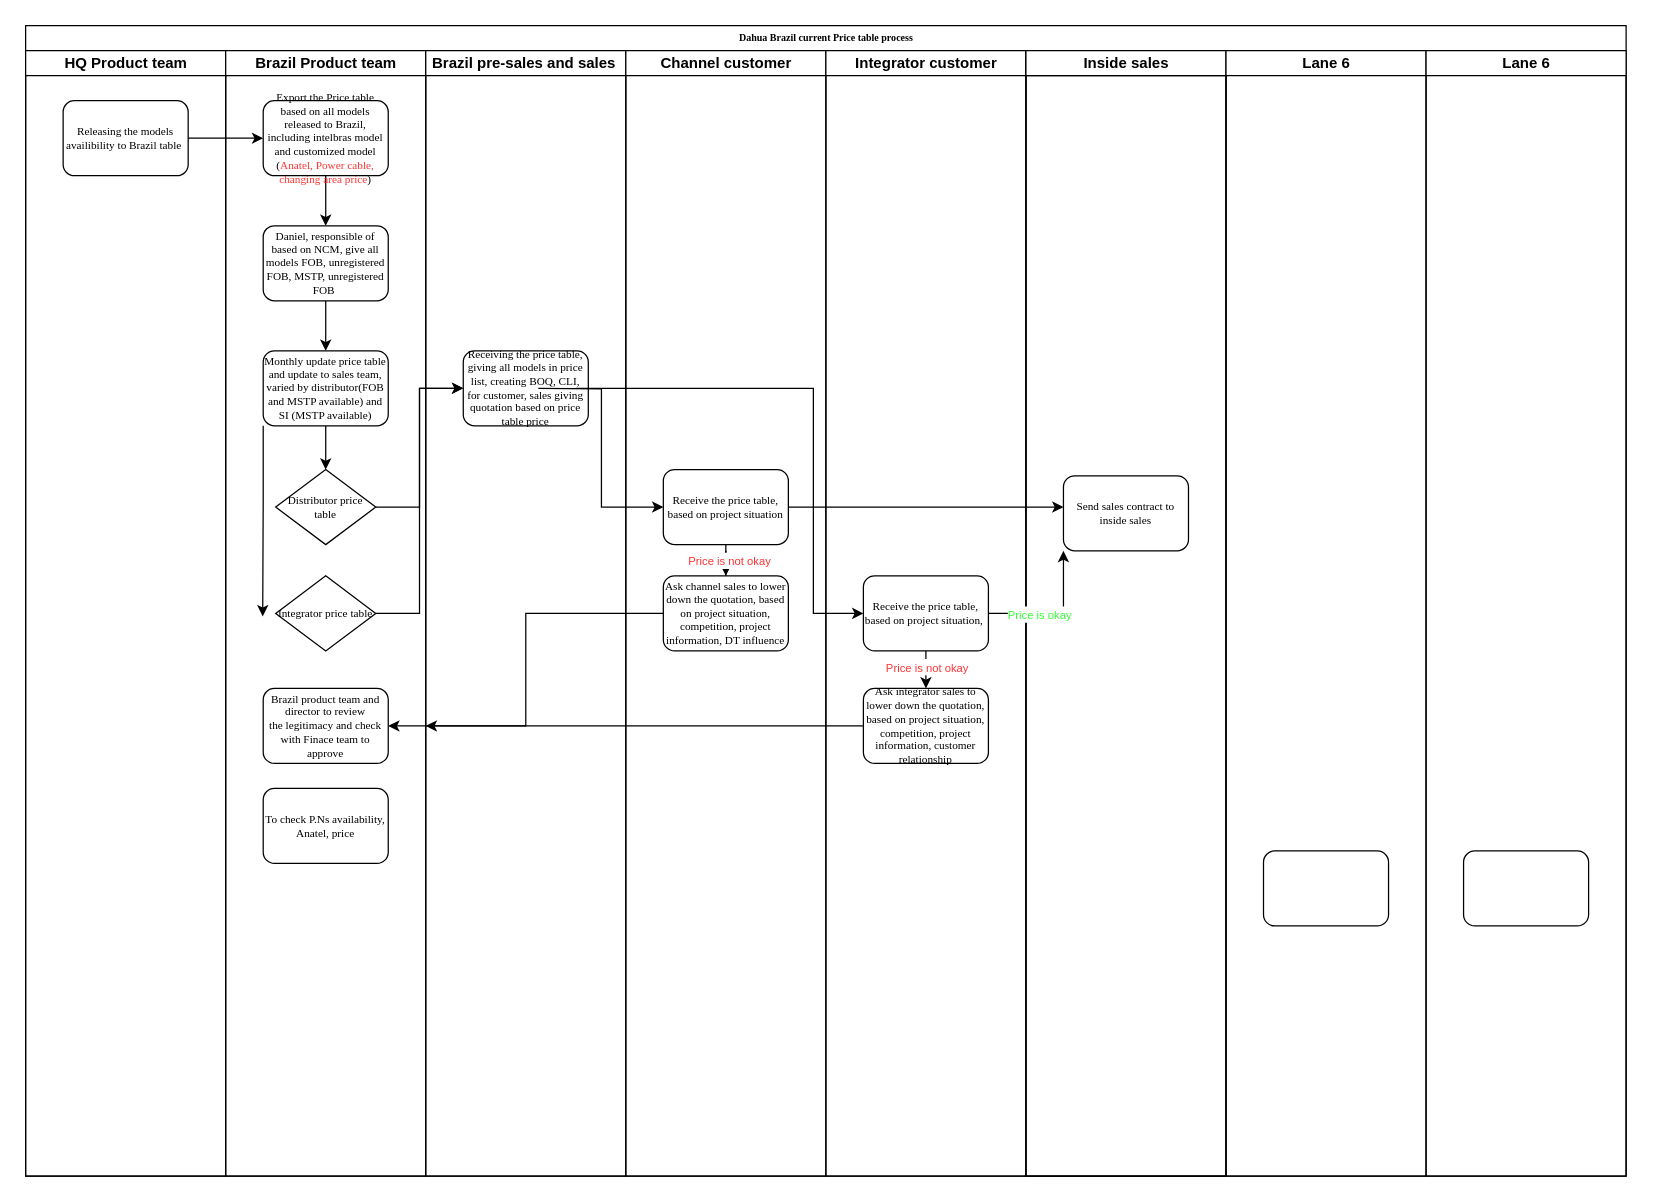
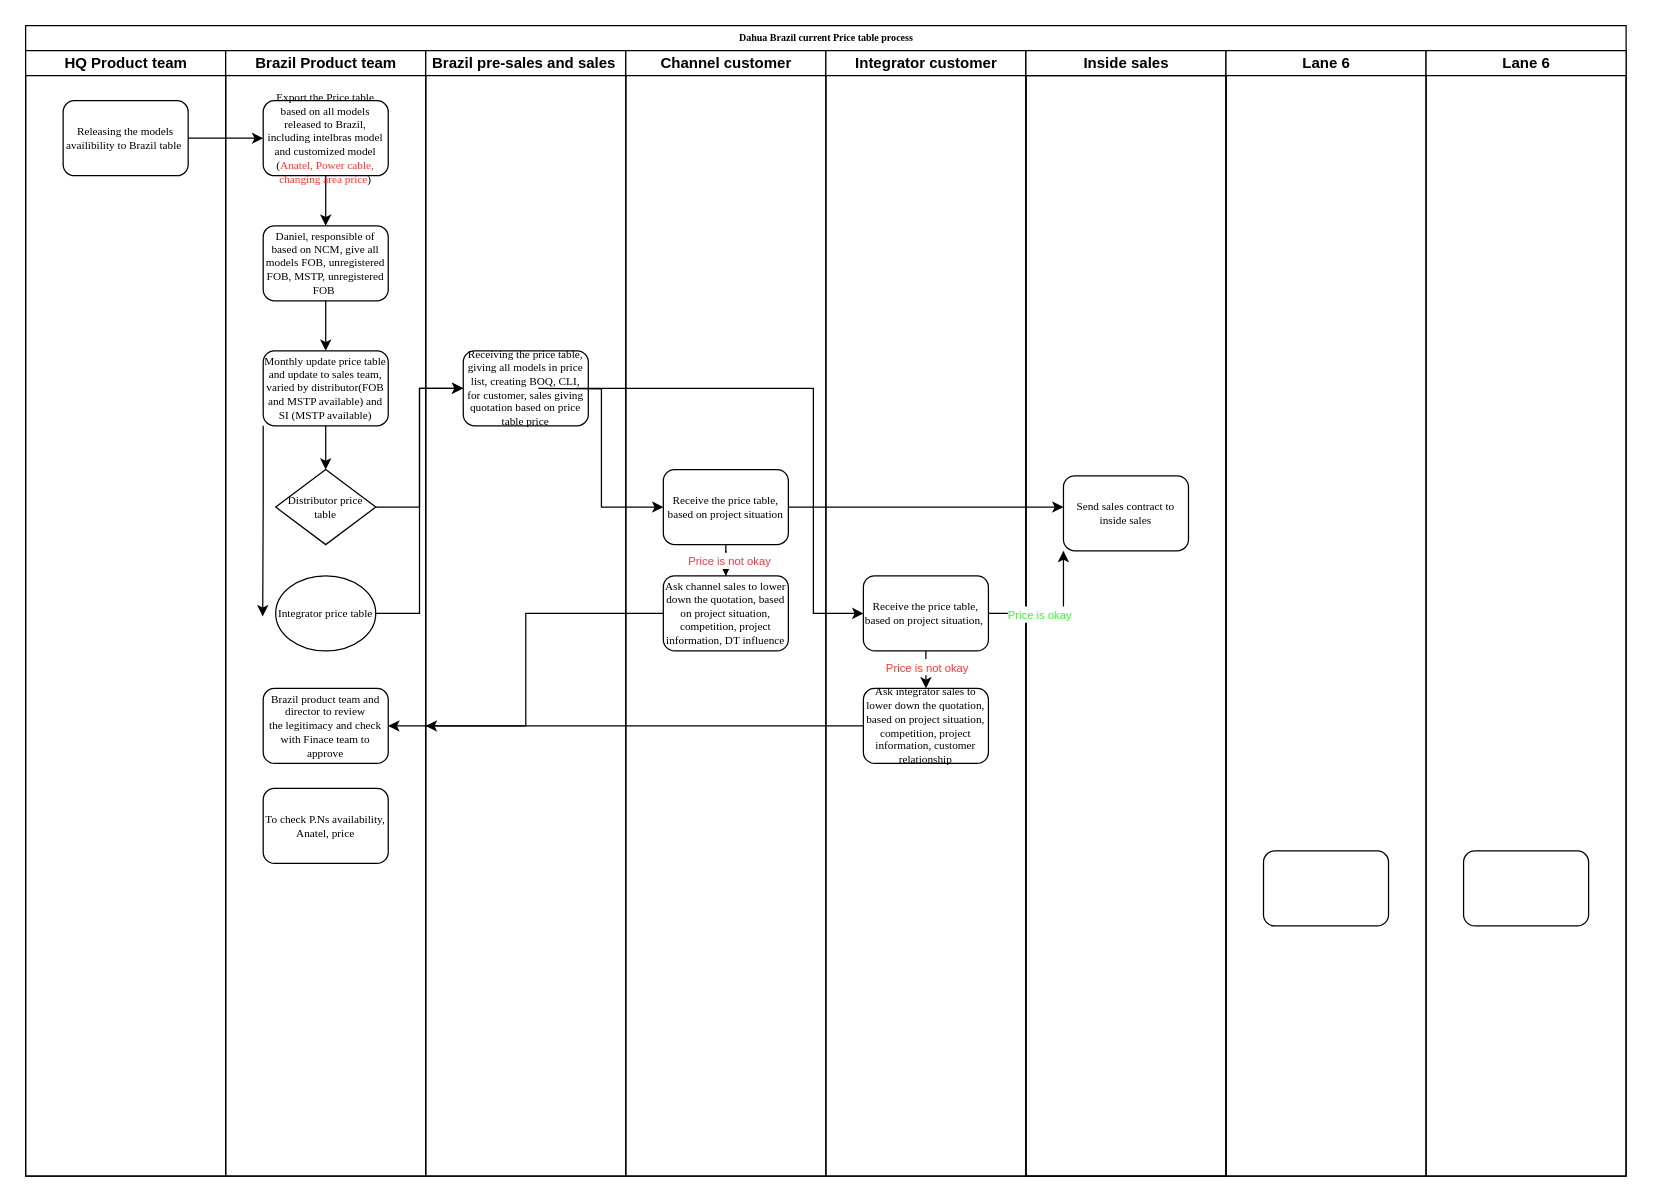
node "Integrator price table": shape diamond -> ellipse
